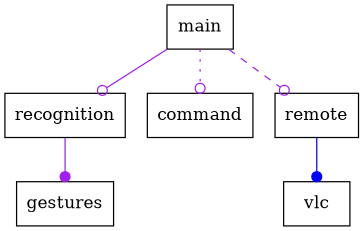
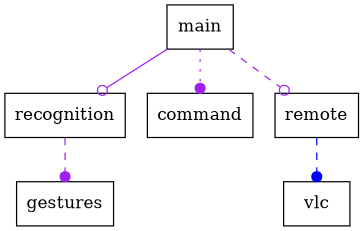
edge "main" -> "command": arrowhead odot -> dot
edge "recognition" -> "gestures": style solid -> dashed
edge "remote" -> "vlc": style solid -> dashed
